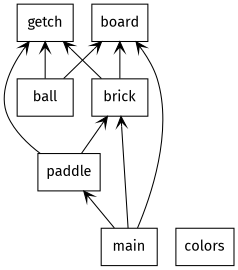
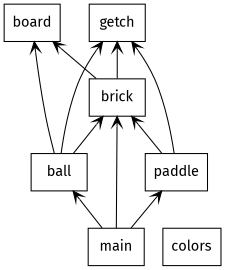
edge "ball" -> "brick": added
edge "main" -> "board": now "main" -> "ball"
